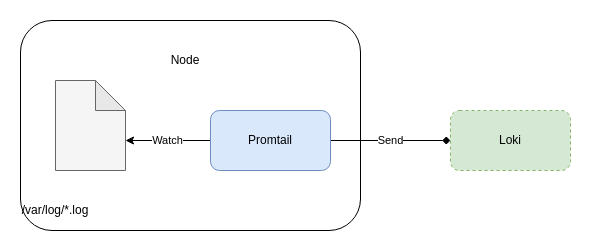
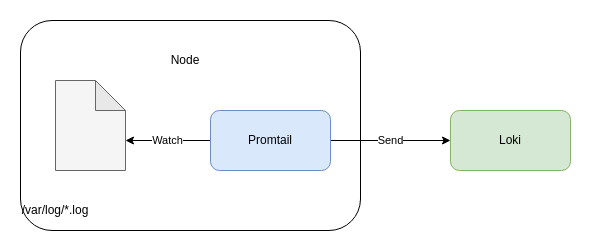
edge "Promtail" -> "Loki": arrowhead diamond -> classic
node "Loki": style dashed -> solid
